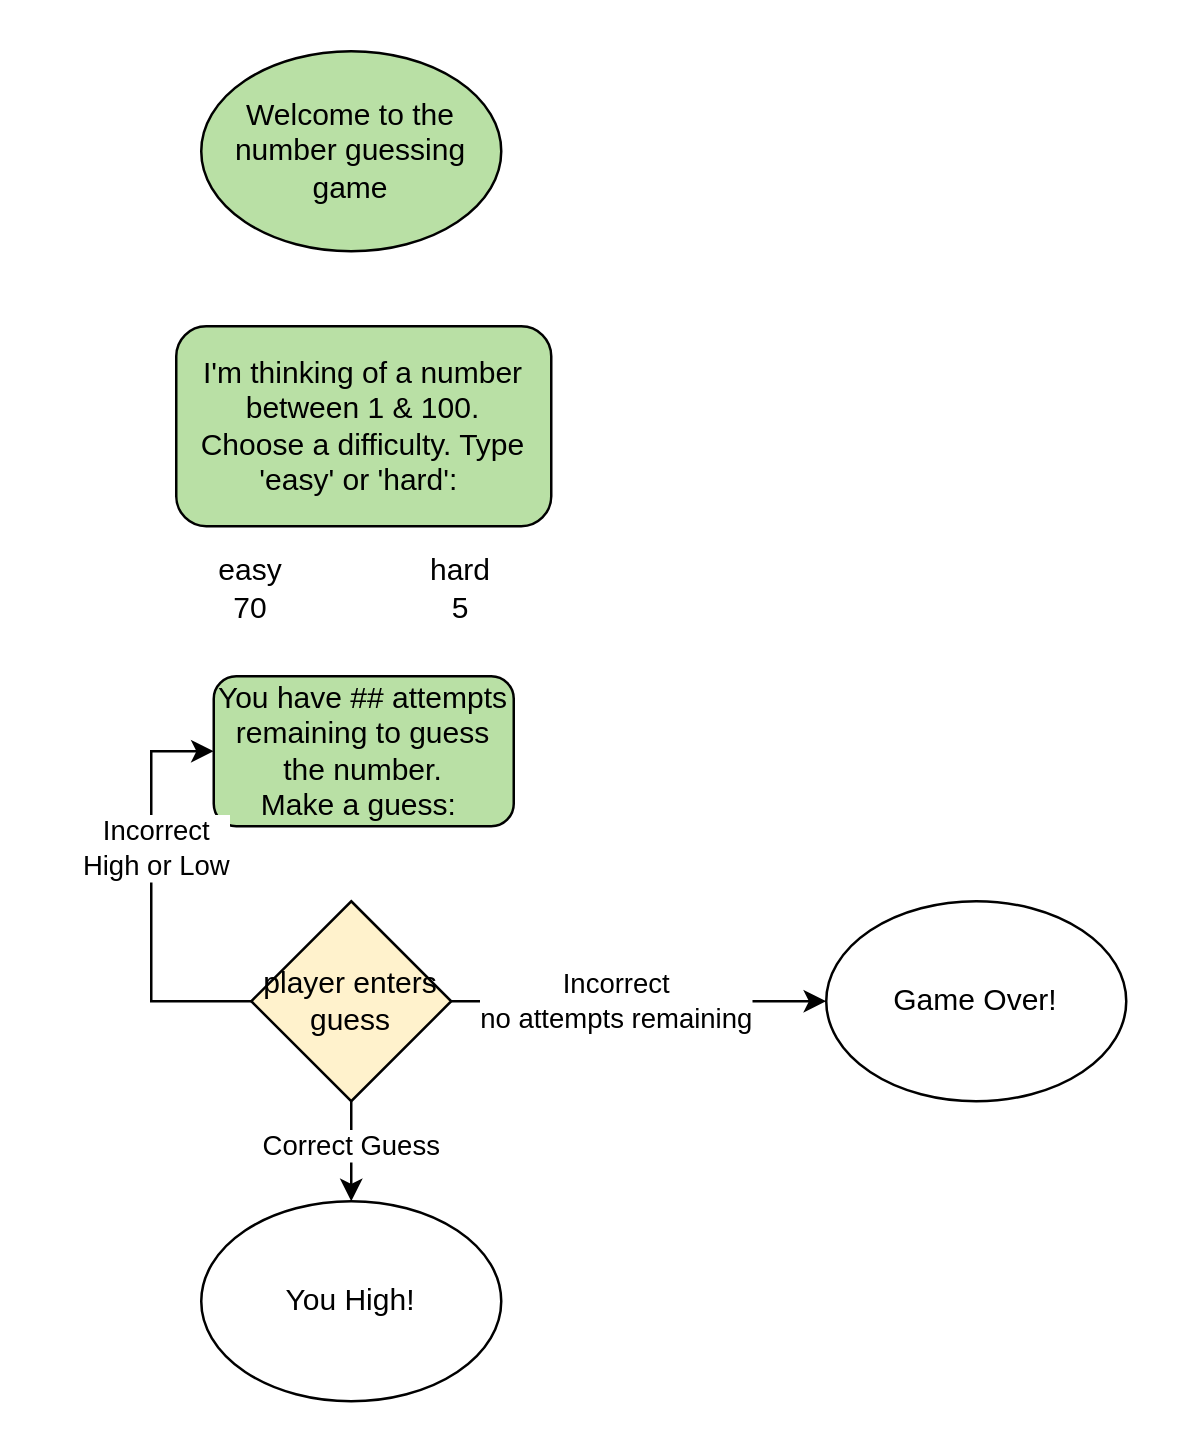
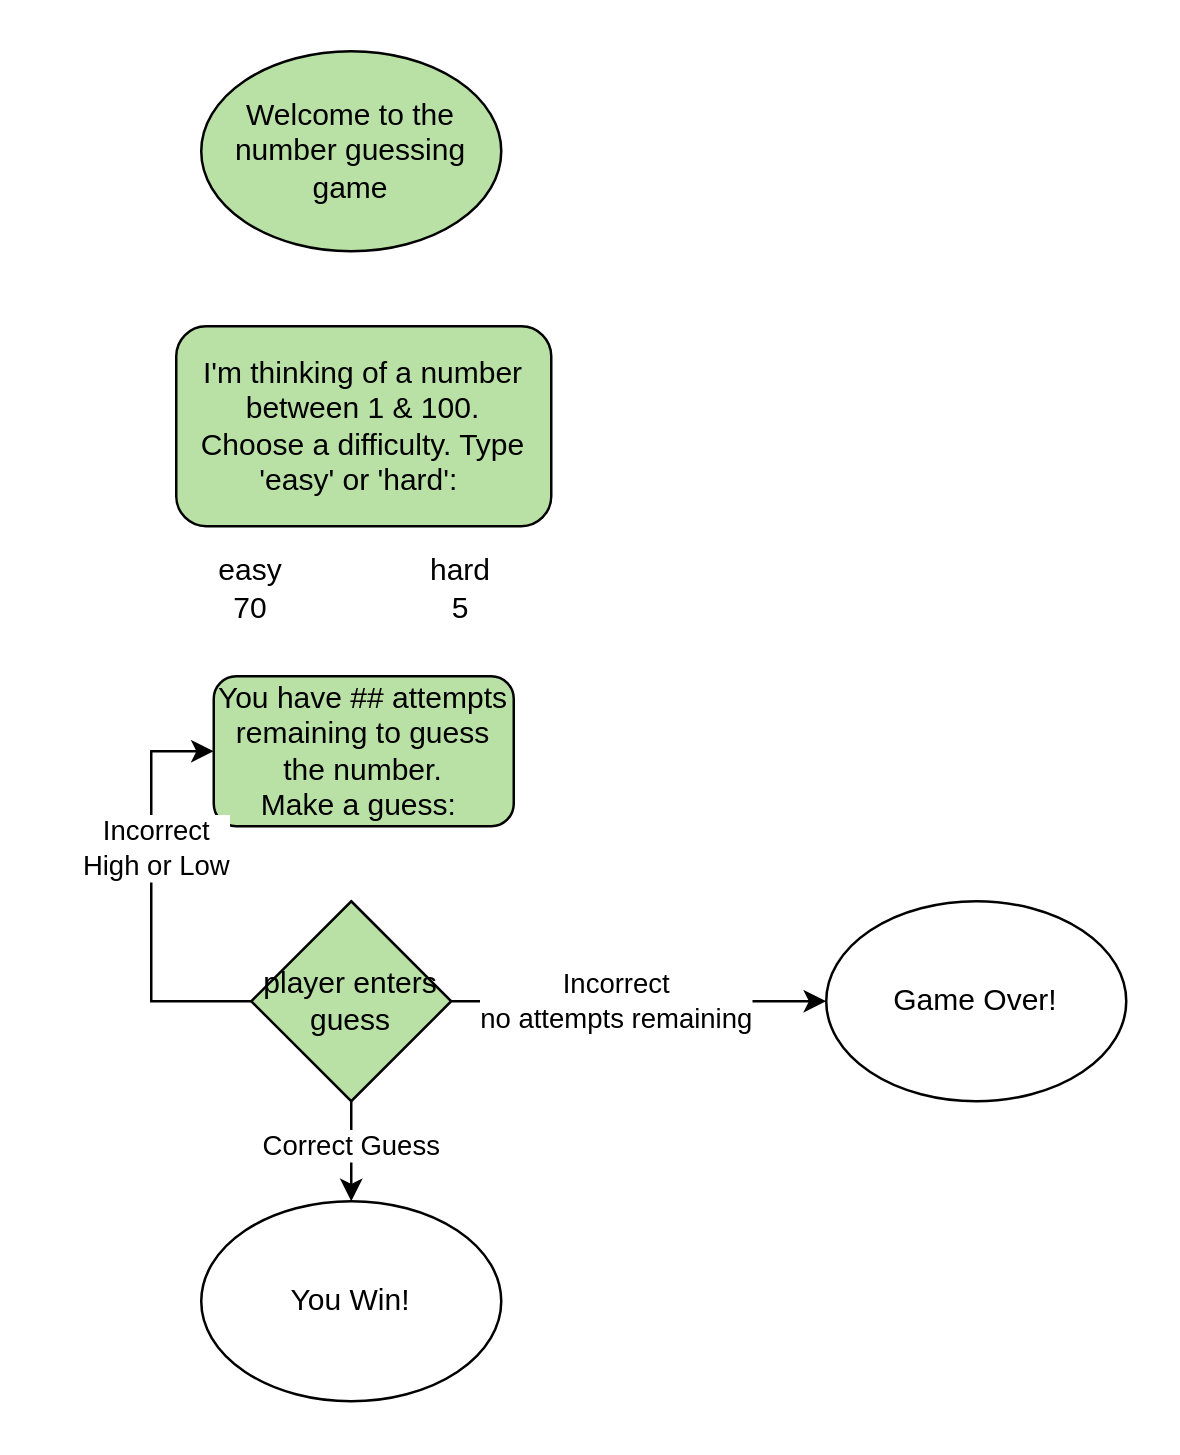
node "player enters guess": fillcolor #fff2cc -> #b9e0a5
node "You High!": label "You High!" -> "You Win!"
